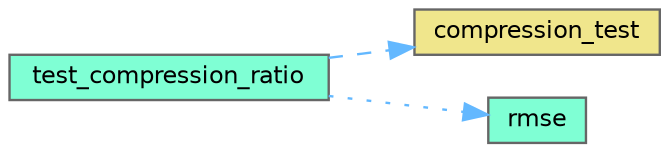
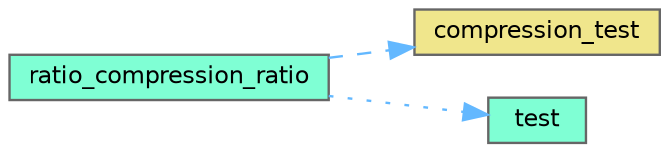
node "test_compression_ratio": label "test_compression_ratio" -> "ratio_compression_ratio"
node "rmse": label "rmse" -> "test"
